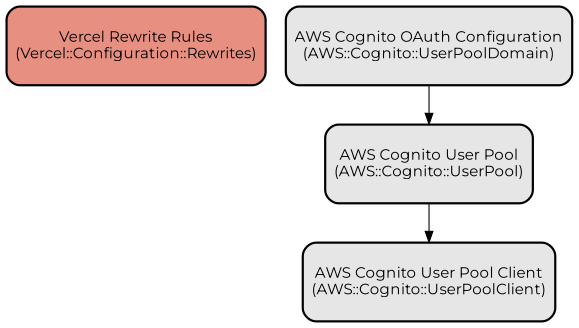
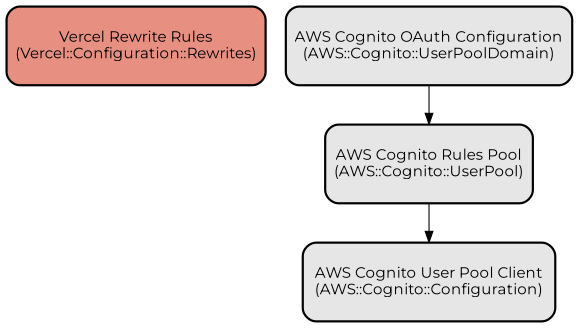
node "AWS Cognito User Pool (AWS::Cognito::UserPool)": label "AWS Cognito User Pool (AWS::Cognito::UserPool)" -> "AWS Cognito Rules Pool (AWS::Cognito::UserPool)"
node "AWS Cognito User Pool Client (AWS::Cognito::UserPoolClient)": label "AWS Cognito User Pool Client (AWS::Cognito::UserPoolClient)" -> "AWS Cognito User Pool Client (AWS::Cognito::Configuration)"
